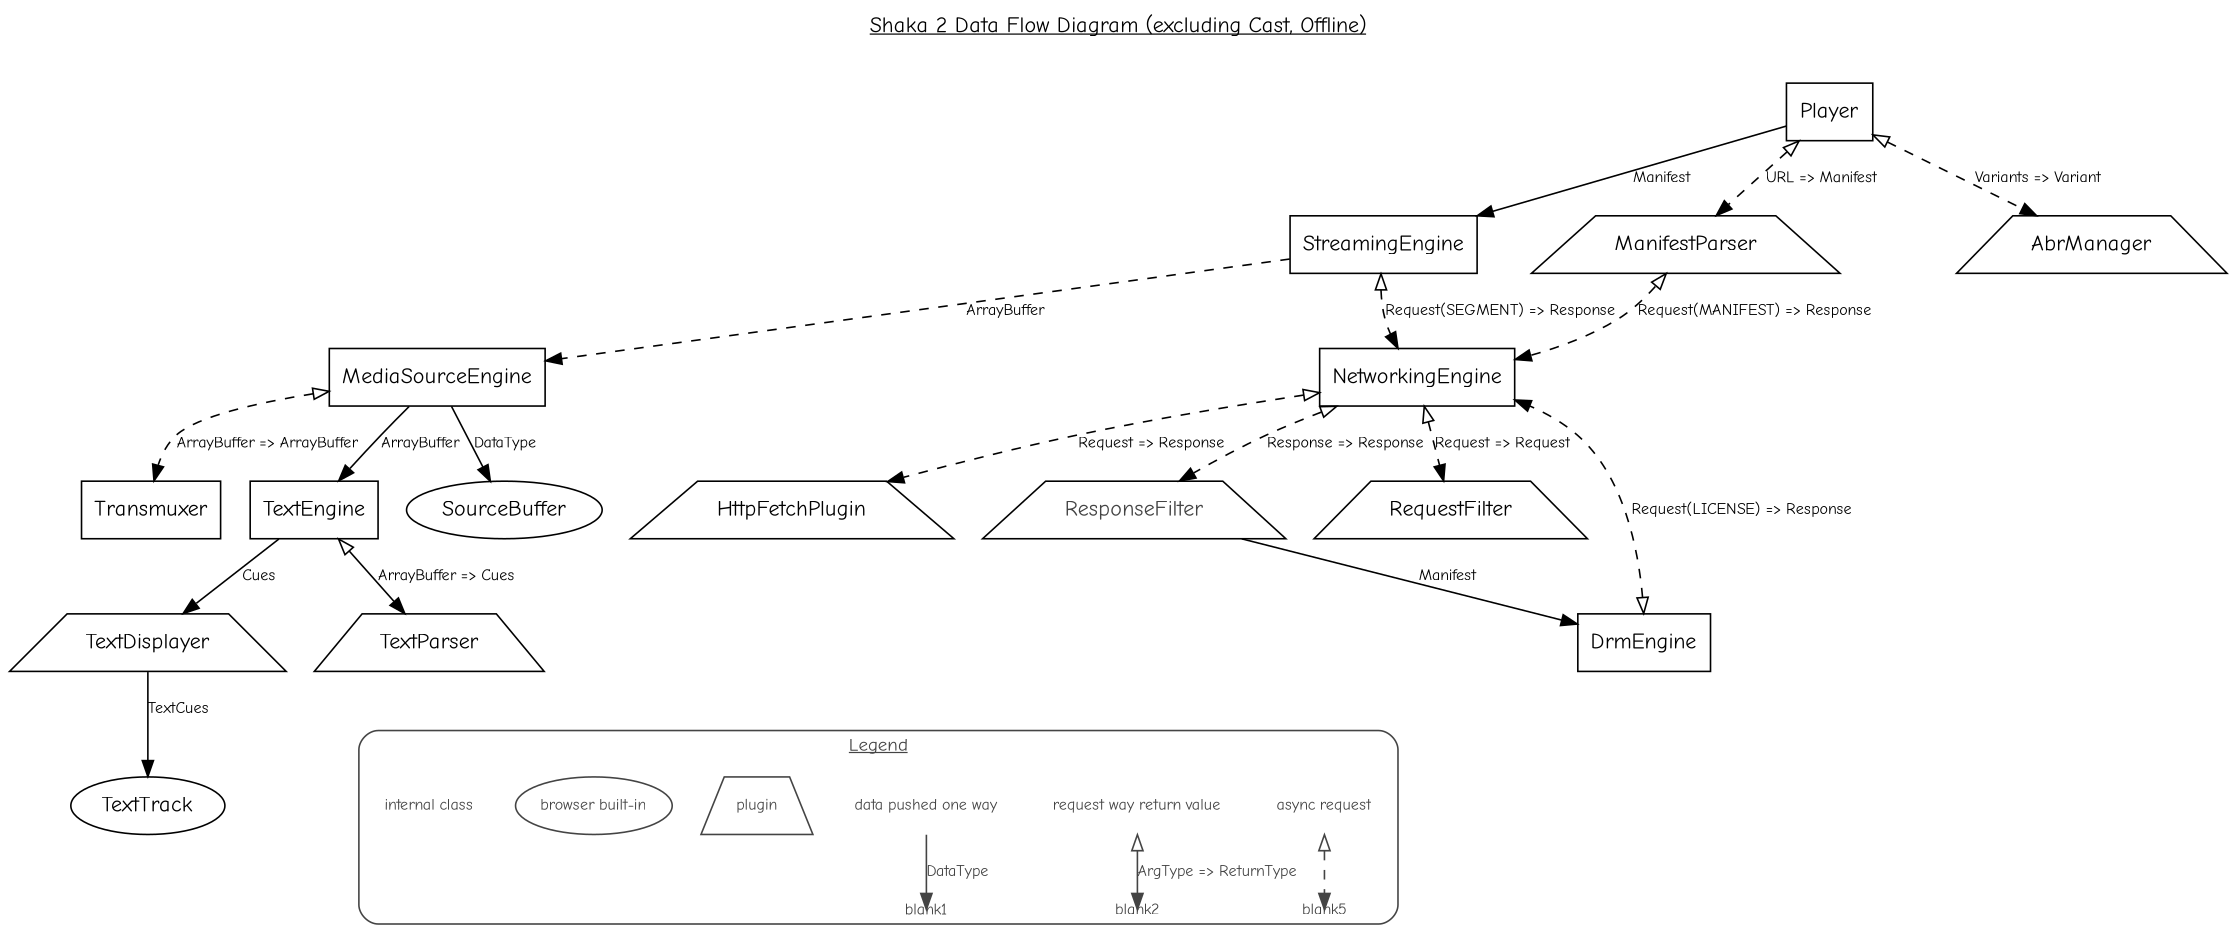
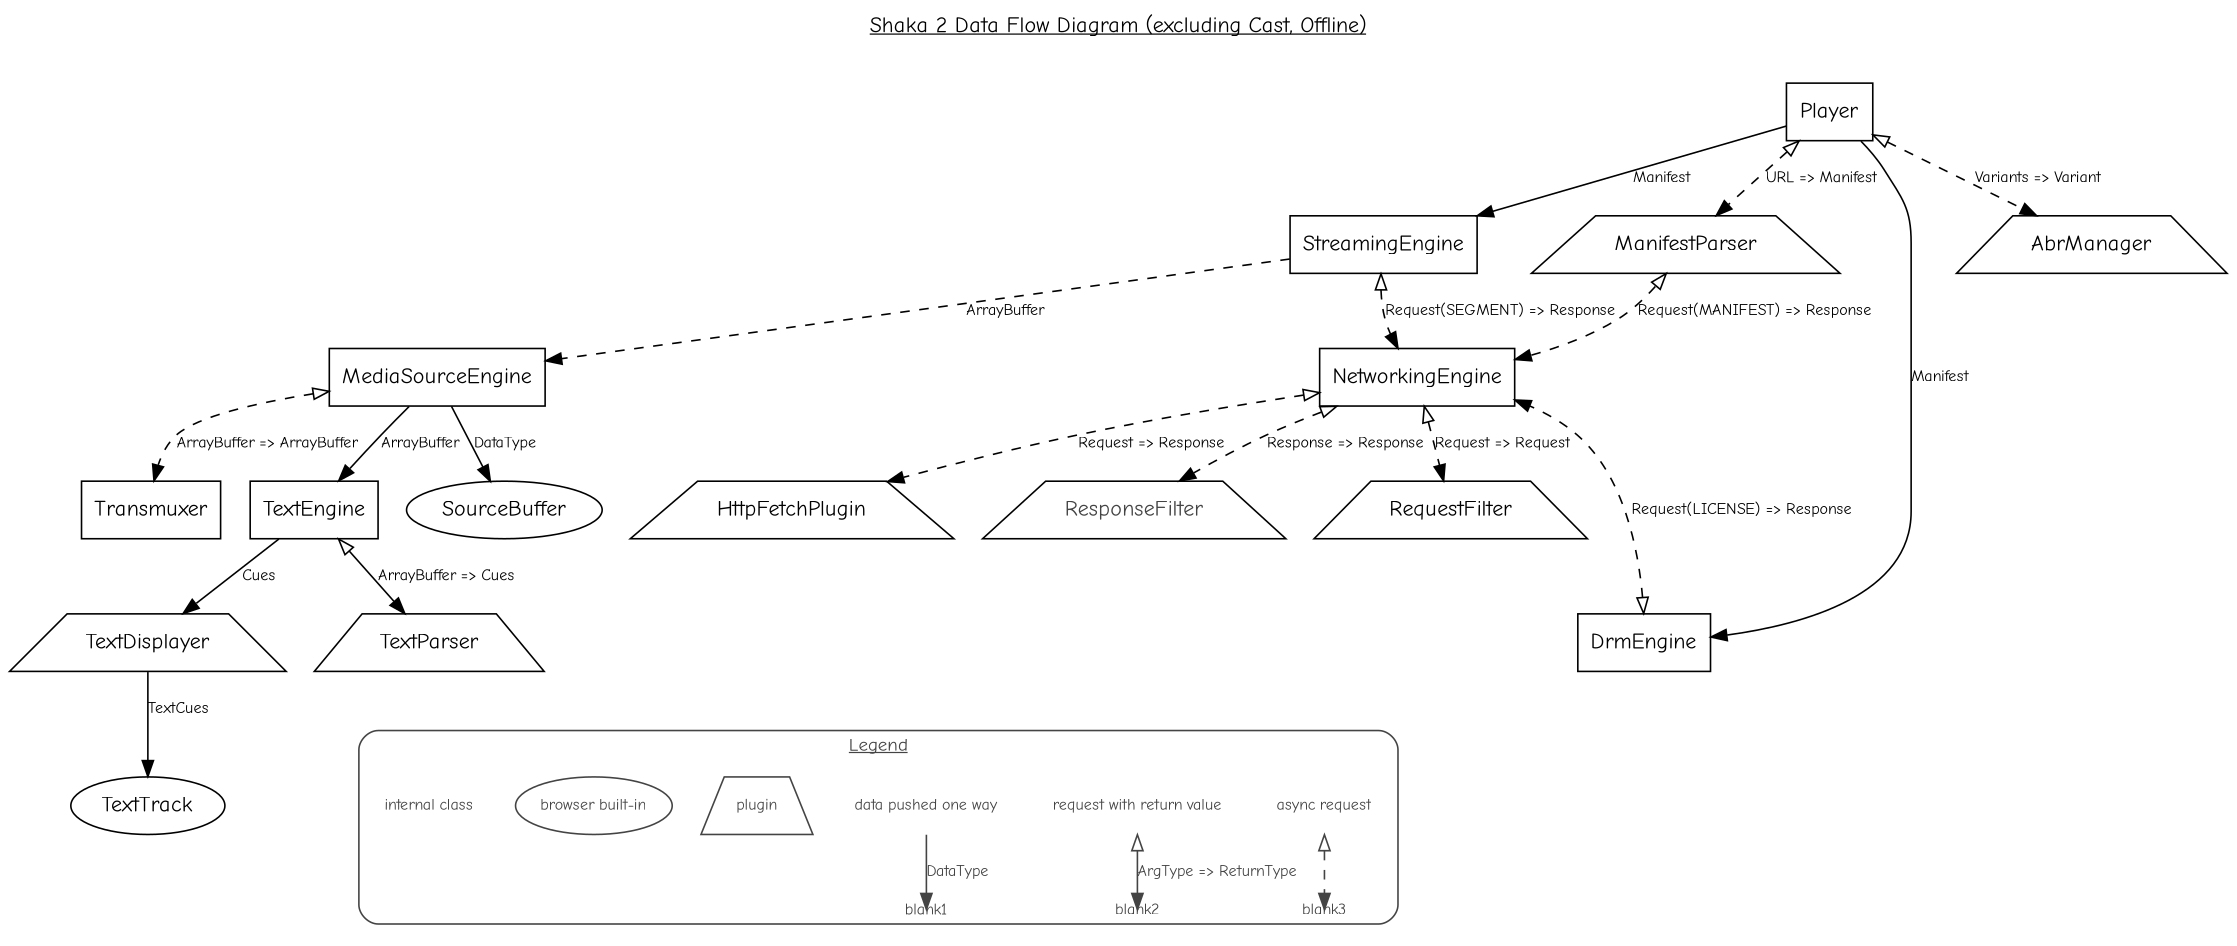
edge "ResponseFilter" -> "DrmEngine": now "Player" -> "DrmEngine"
node "request way return value": label "request way return value" -> "request with return value"
node "blank5": label "blank5" -> "blank3"
